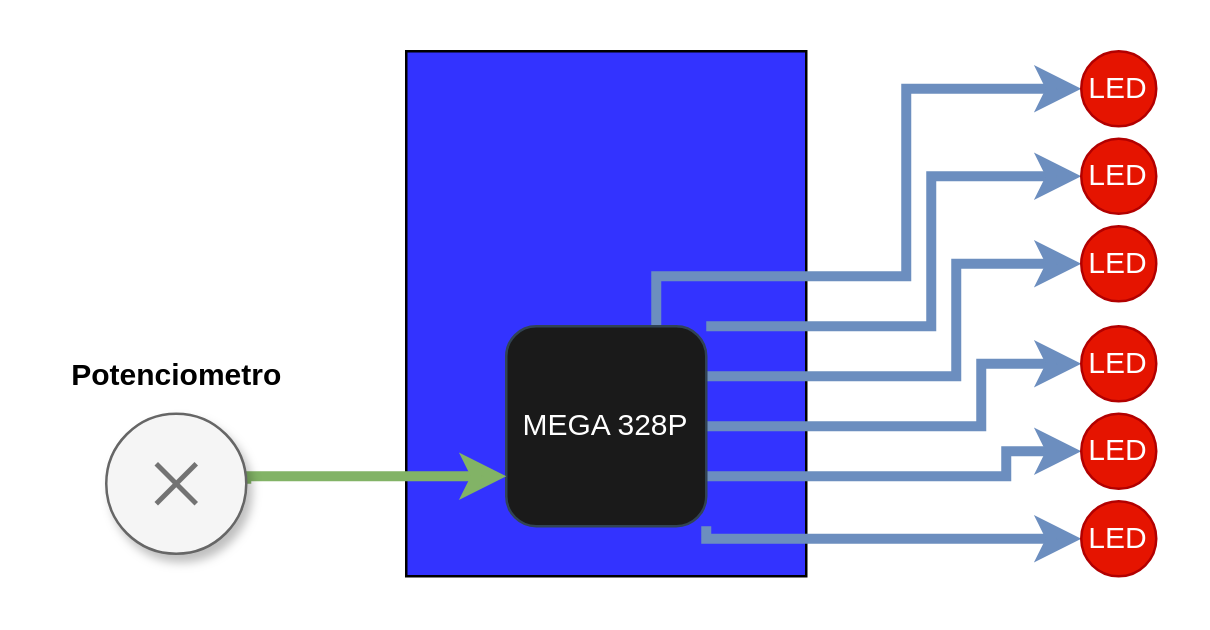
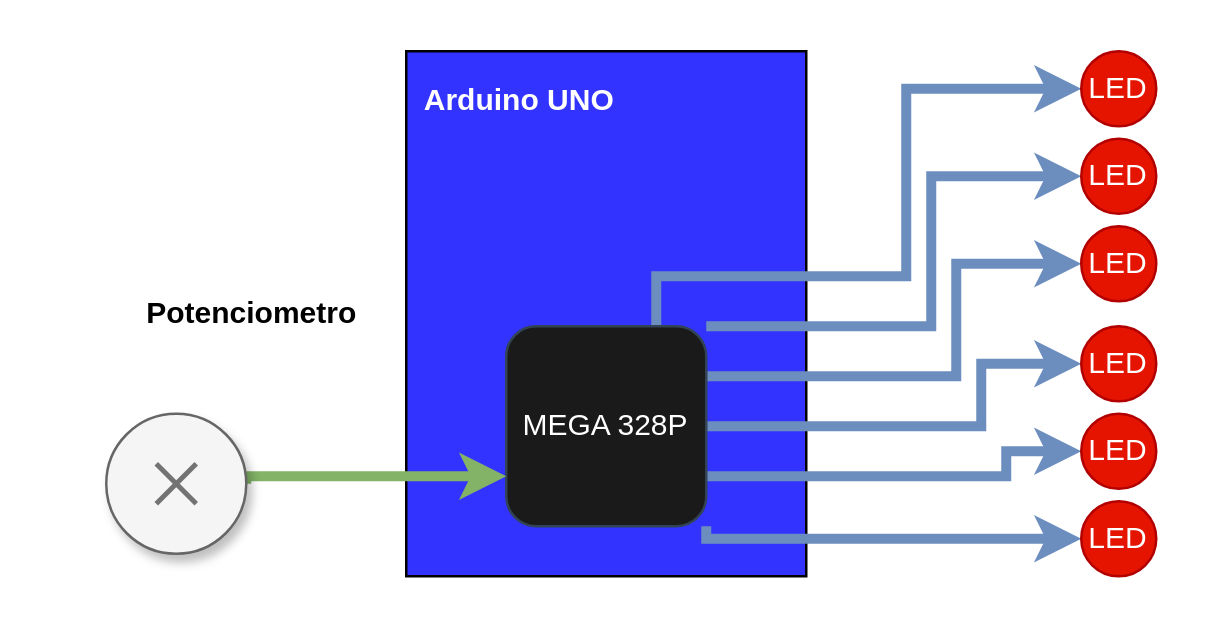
node "Arduino UNO": added
node "Potenciometro": moved (176, 376) -> (251, 314)
